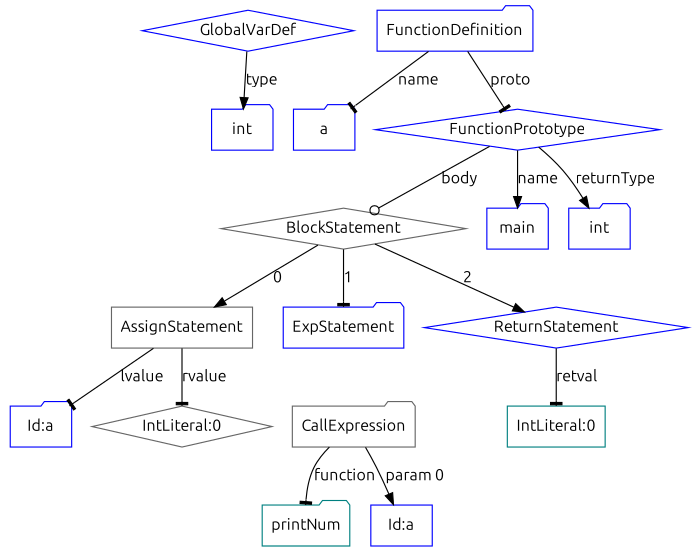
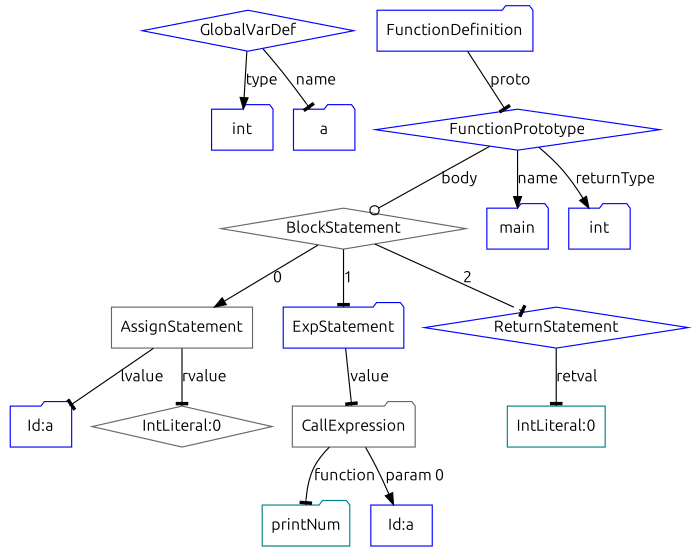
edge "FunctionDefinition" -> "a": now "GlobalVarDef" -> "a"
edge "BlockStatement" -> "ReturnStatement": arrowhead normal -> tee
edge "ExpStatement" -> "CallExpression": added, label "value"
